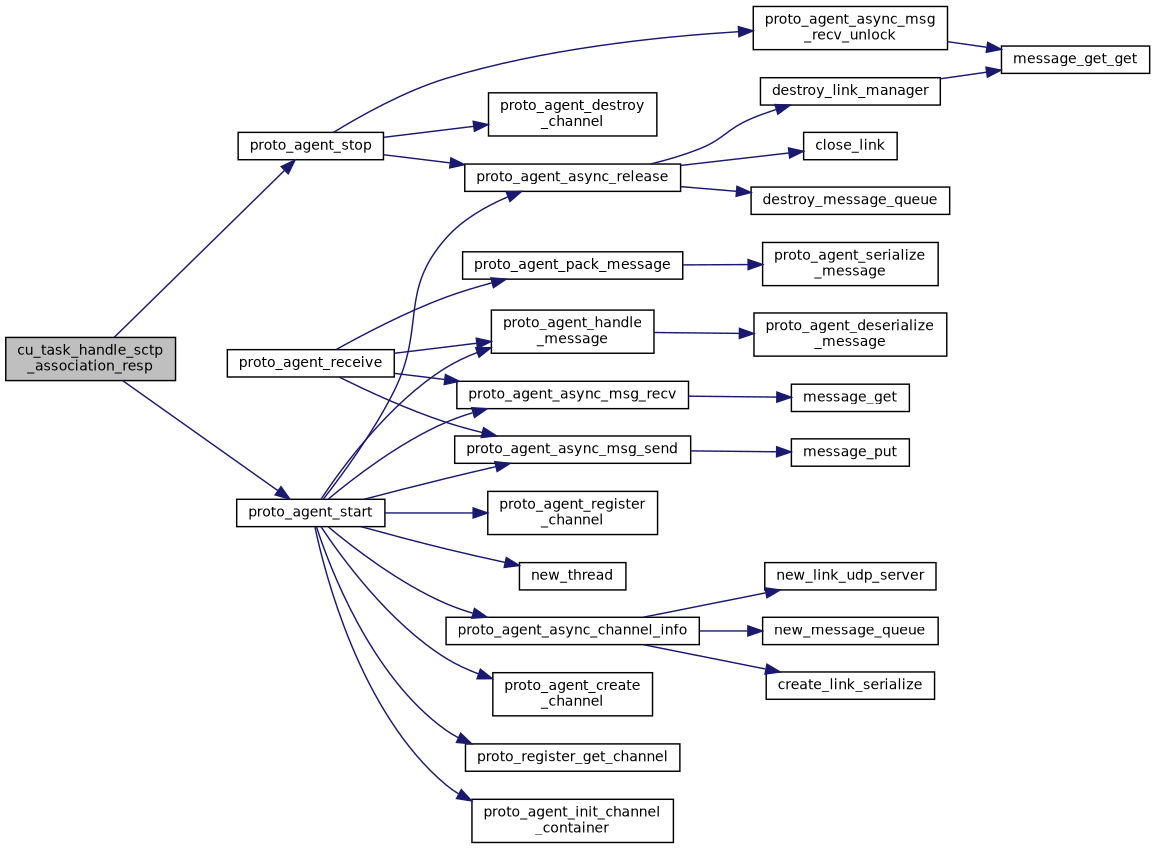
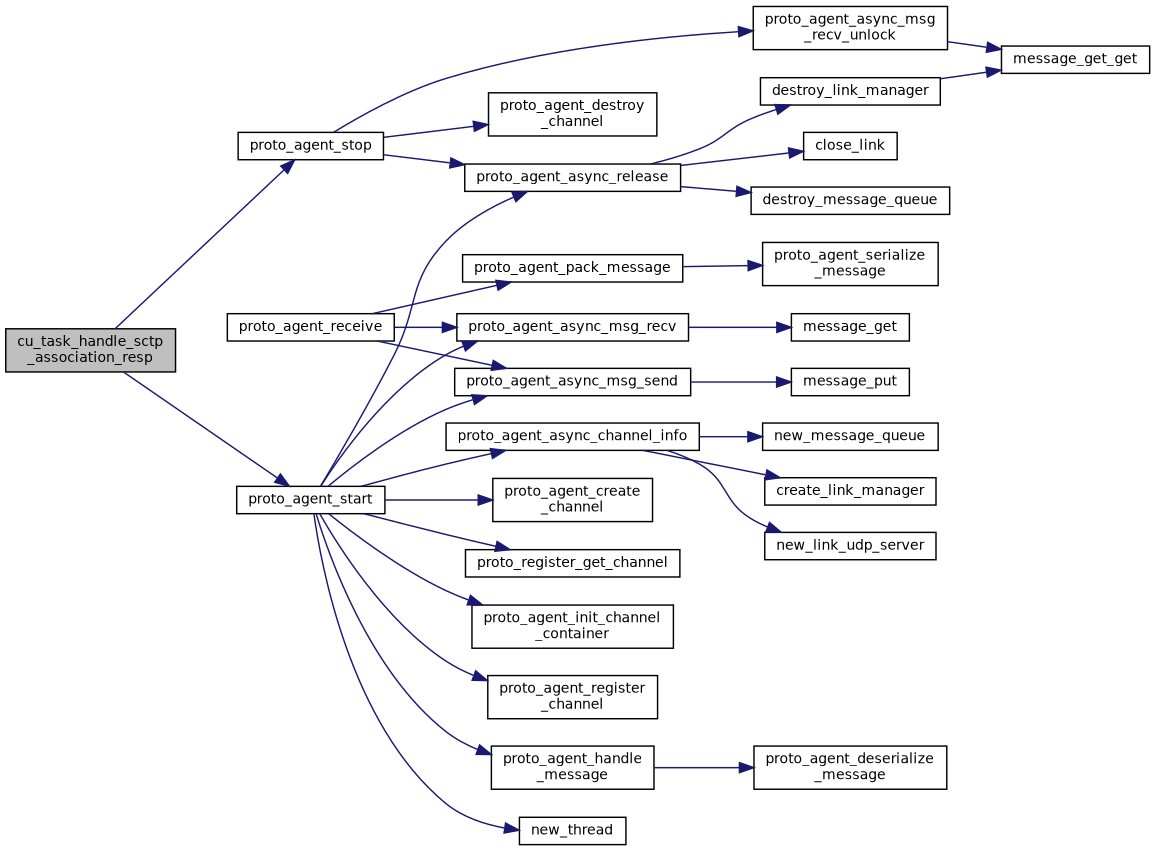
edge "proto_agent_receive" -> "proto_agent_handle _message": removed
node "create_link_serialize": label "create_link_serialize" -> "create_link_manager"
